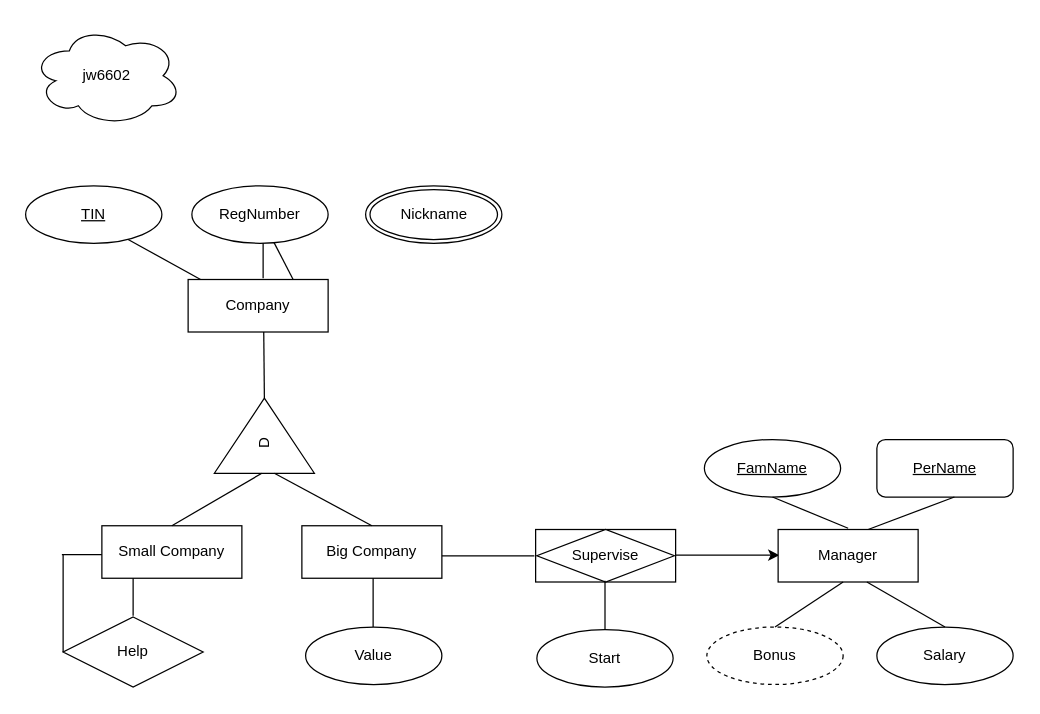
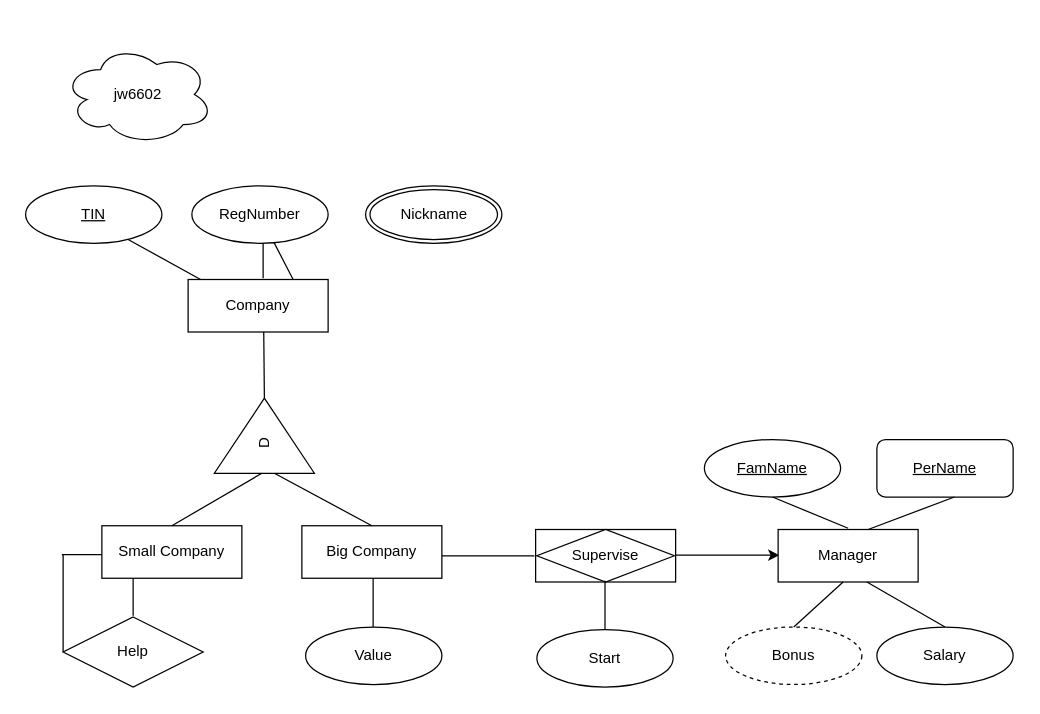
node "jw6602": moved (107, 76) -> (138, 94)
node "Bonus": moved (775, 656) -> (794, 656)
